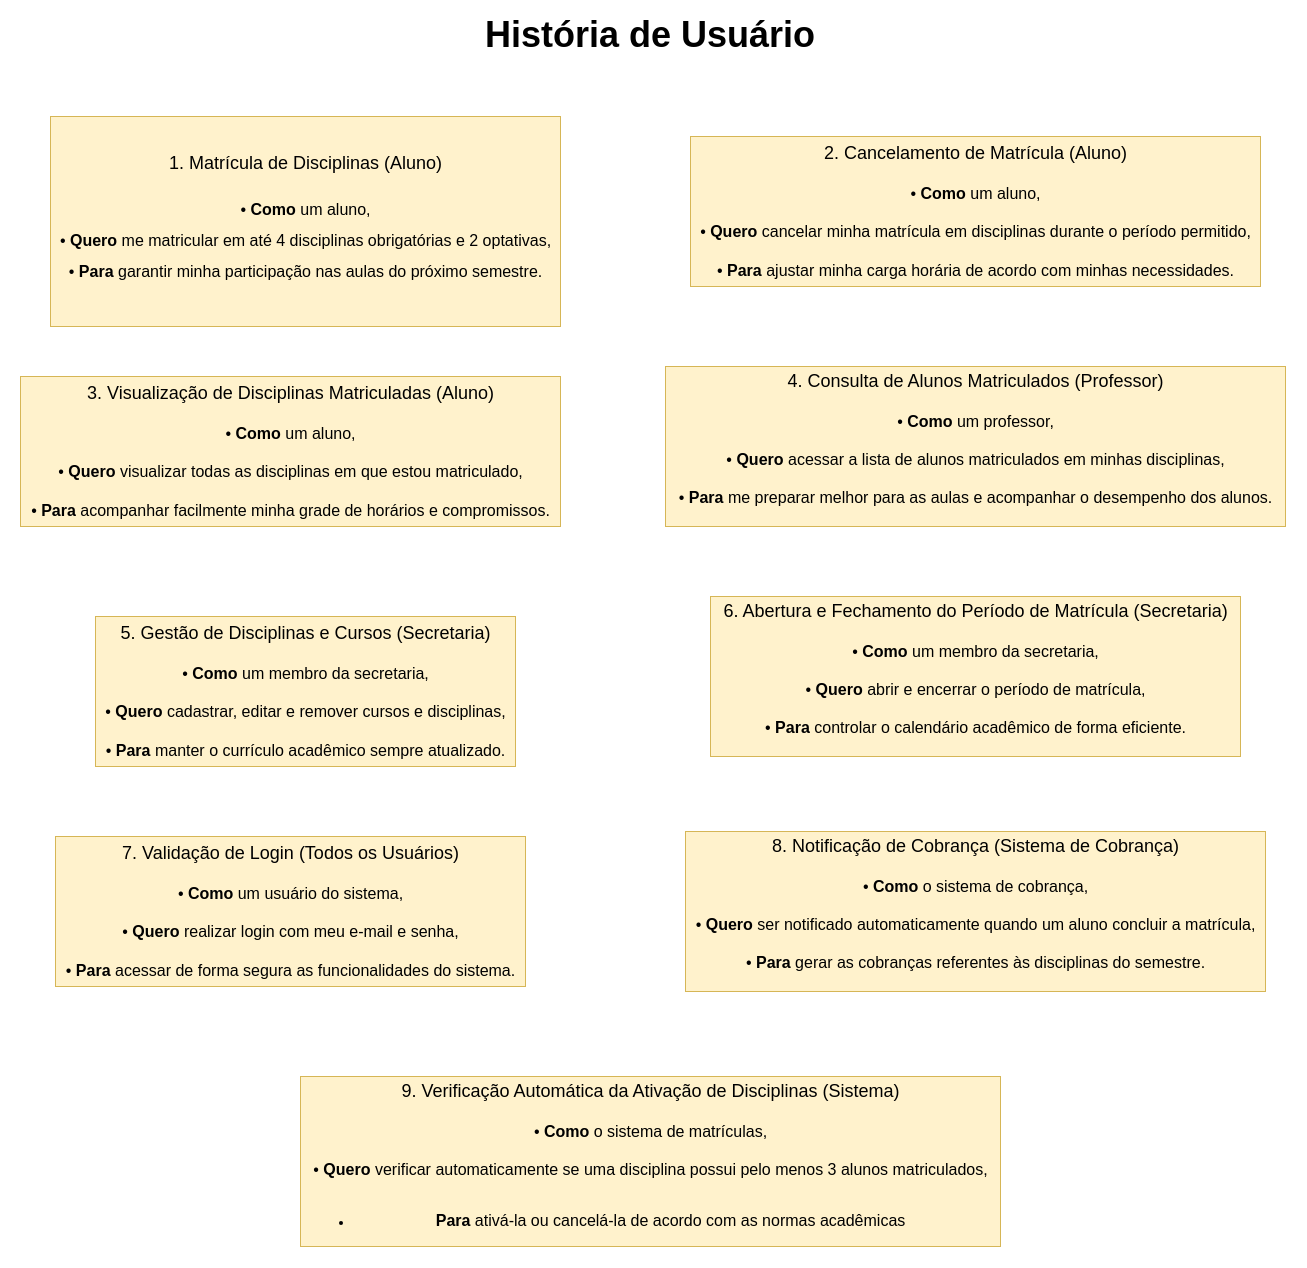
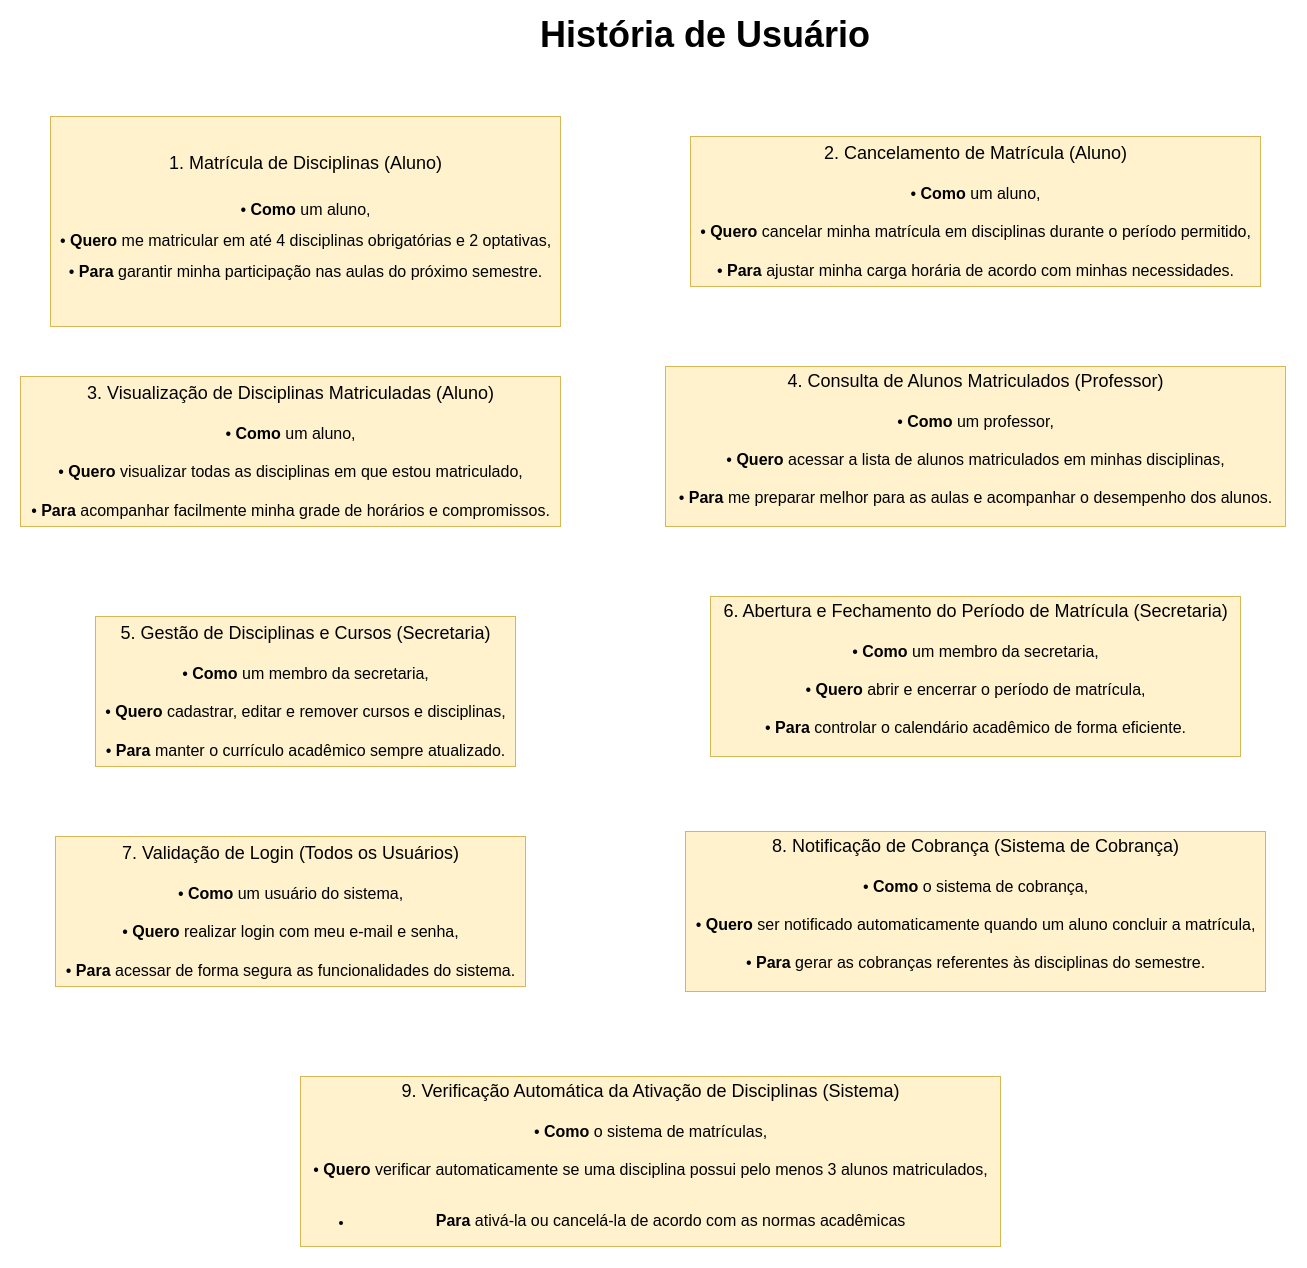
node "História de Usuário": moved (651, 42) -> (706, 42)
